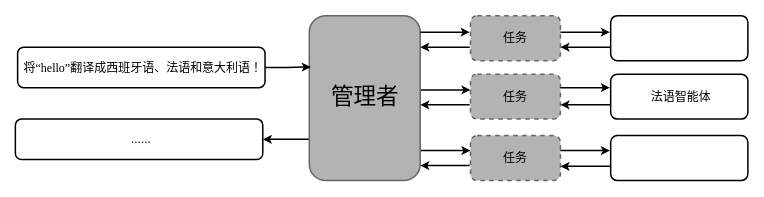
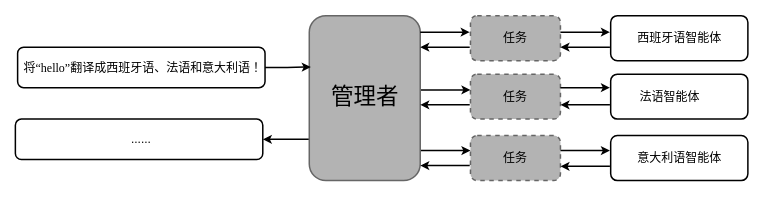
node "西班牙语智能体": added
node "法语智能体": moved (681, 96) -> (670, 96)
node "意大利语智能体": added
